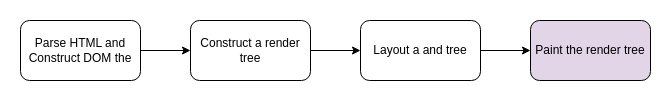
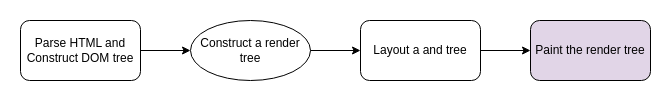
node "Parse HTML and Construct DOM the": label "Parse HTML and Construct DOM the" -> "Parse HTML and Construct DOM tree"
node "Construct a render tree": shape rounded rectangle -> ellipse
